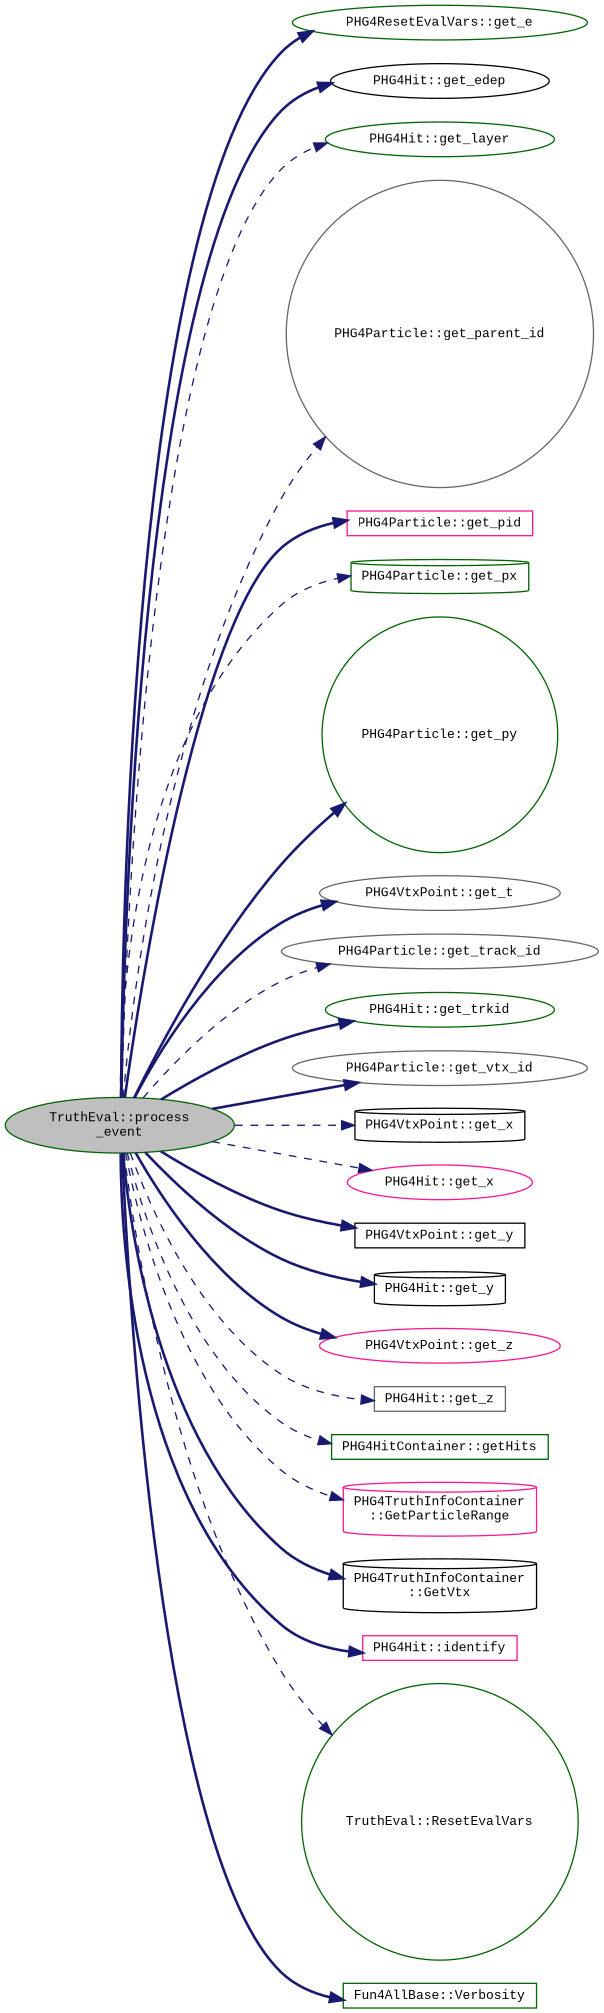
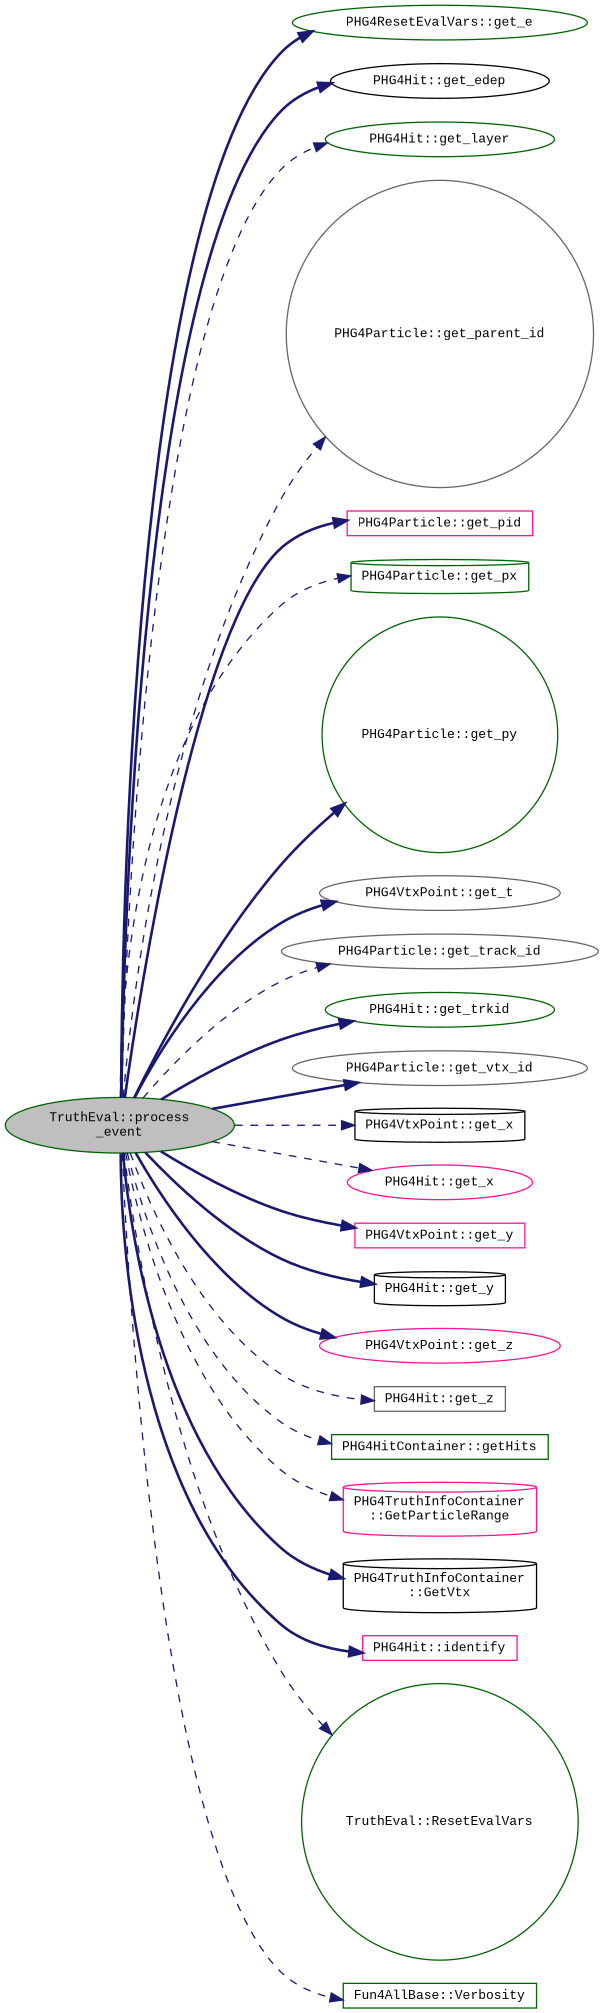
node "PHG4VtxPoint::get_y": color black -> deeppink
edge "TruthEval::process _event" -> "Fun4AllBase::Verbosity": style bold -> dashed
